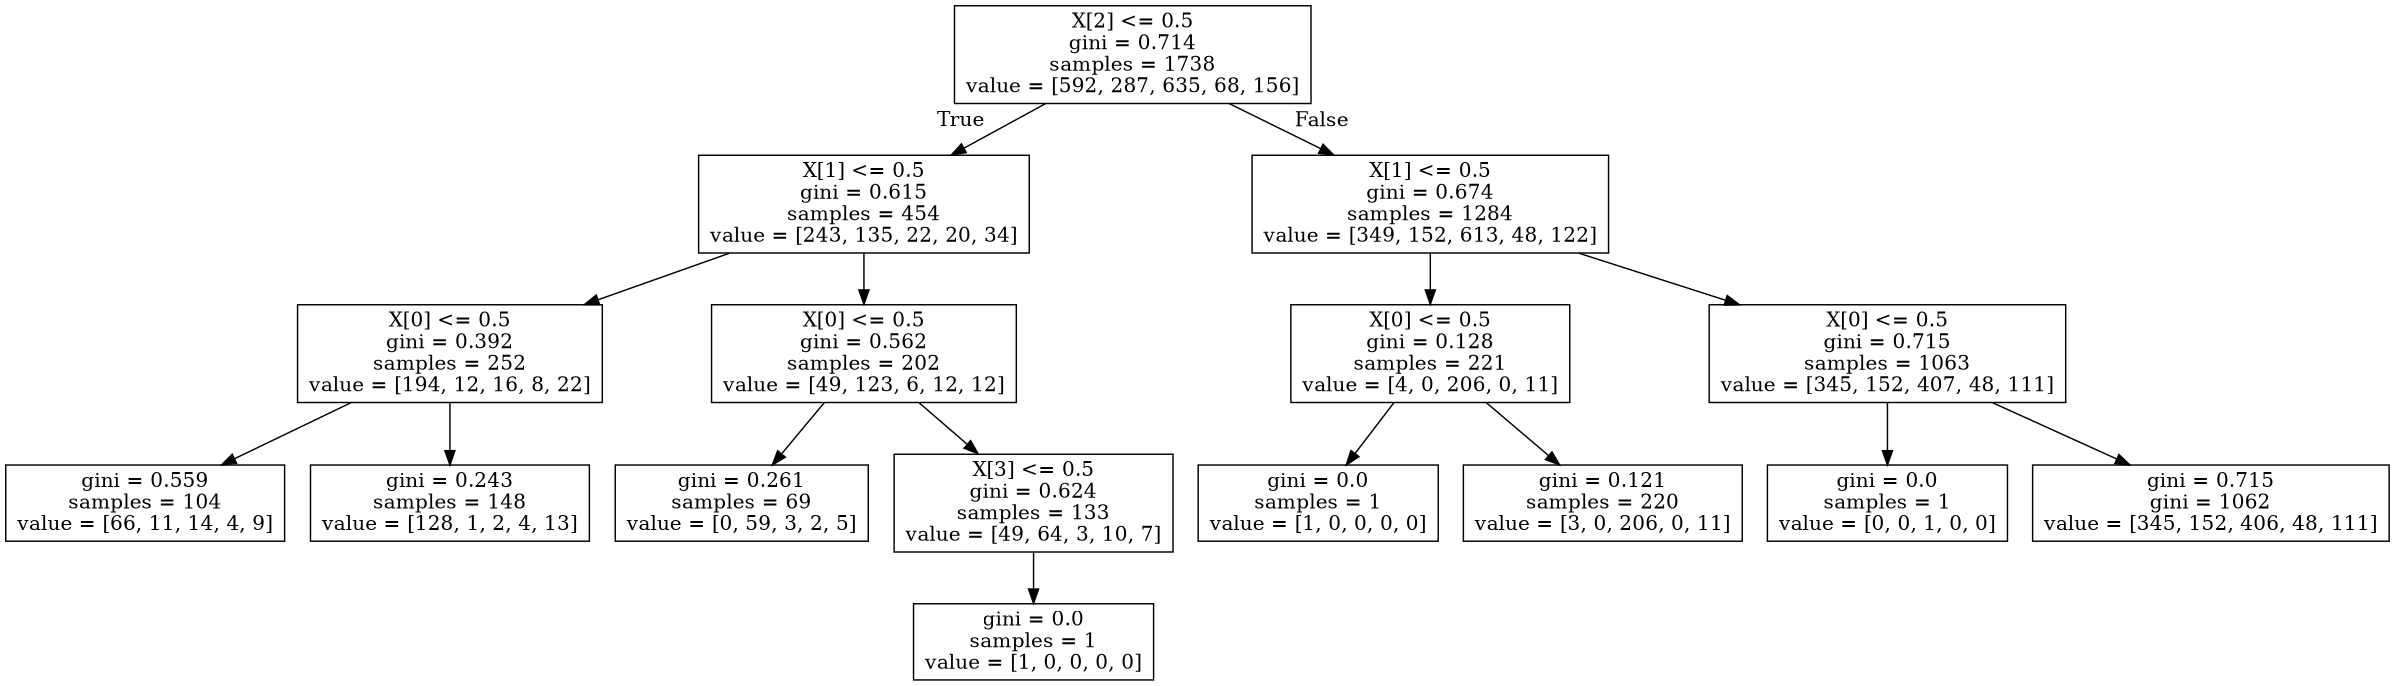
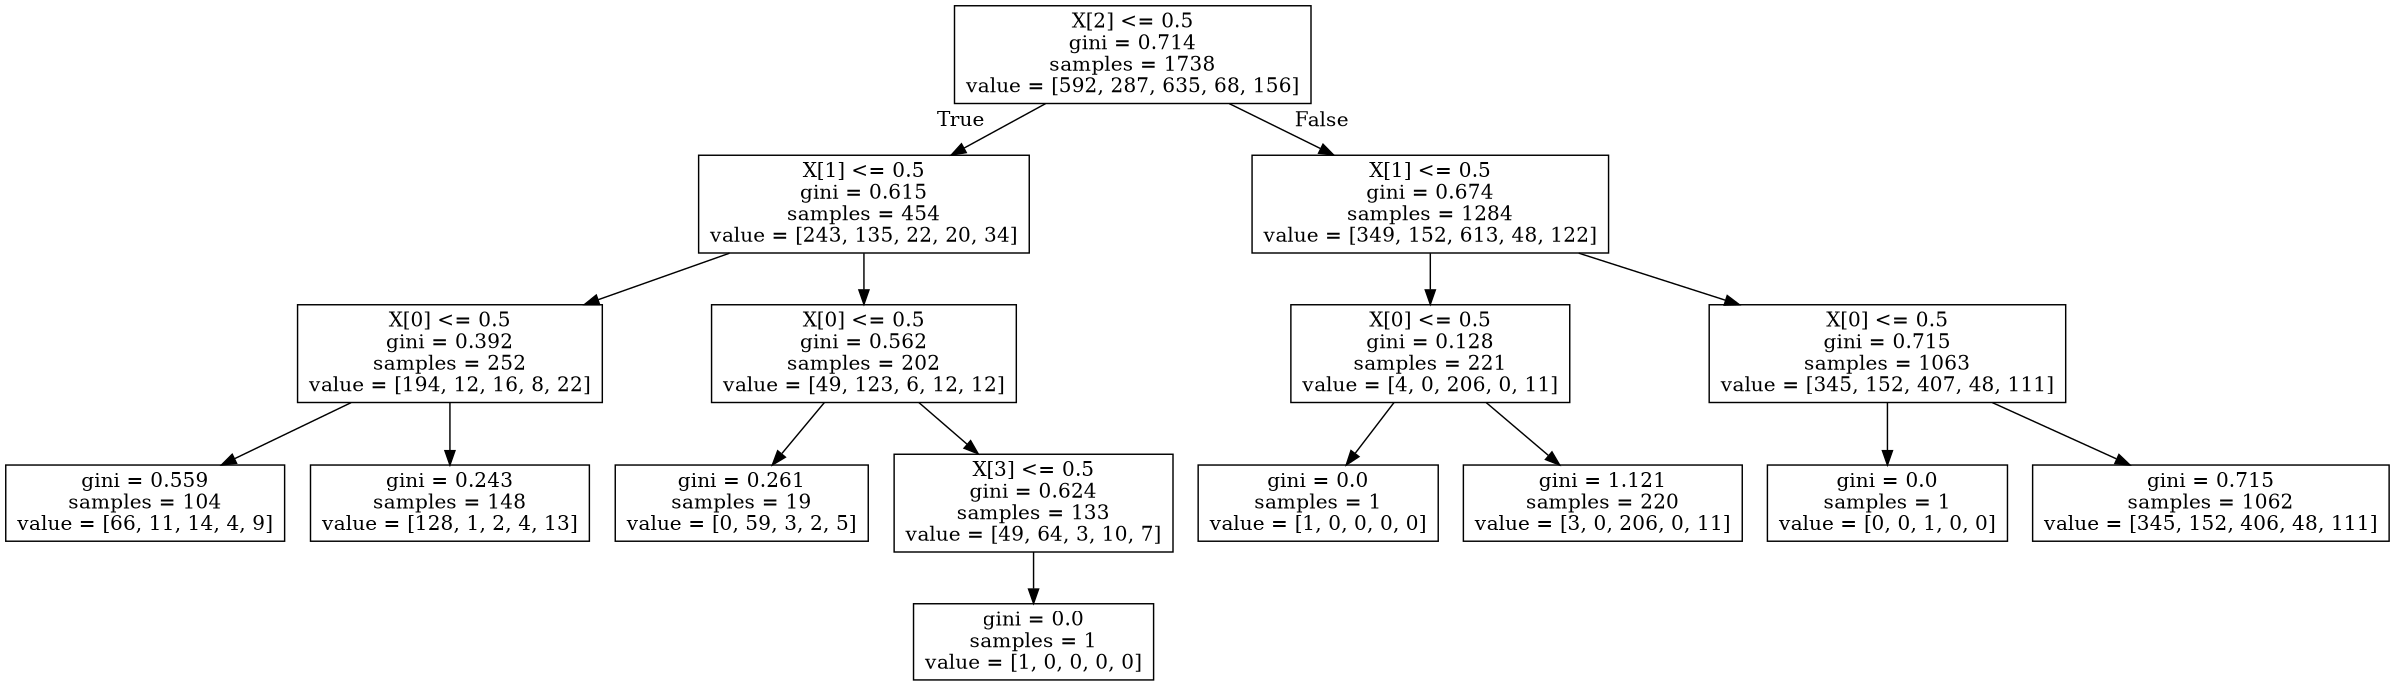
node "gini = 0.261 samples = 69 value = [0, 59, 3, 2, 5]": label "gini = 0.261 samples = 69 value = [0, 59, 3, 2, 5]" -> "gini = 0.261 samples = 19 value = [0, 59, 3, 2, 5]"
node "gini = 0.121 samples = 220 value = [3, 0, 206, 0, 11]": label "gini = 0.121 samples = 220 value = [3, 0, 206, 0, 11]" -> "gini = 1.121 samples = 220 value = [3, 0, 206, 0, 11]"
node "gini = 0.715 gini = 1062 value = [345, 152, 406, 48, 111]": label "gini = 0.715 gini = 1062 value = [345, 152, 406, 48, 111]" -> "gini = 0.715 samples = 1062 value = [345, 152, 406, 48, 111]"
